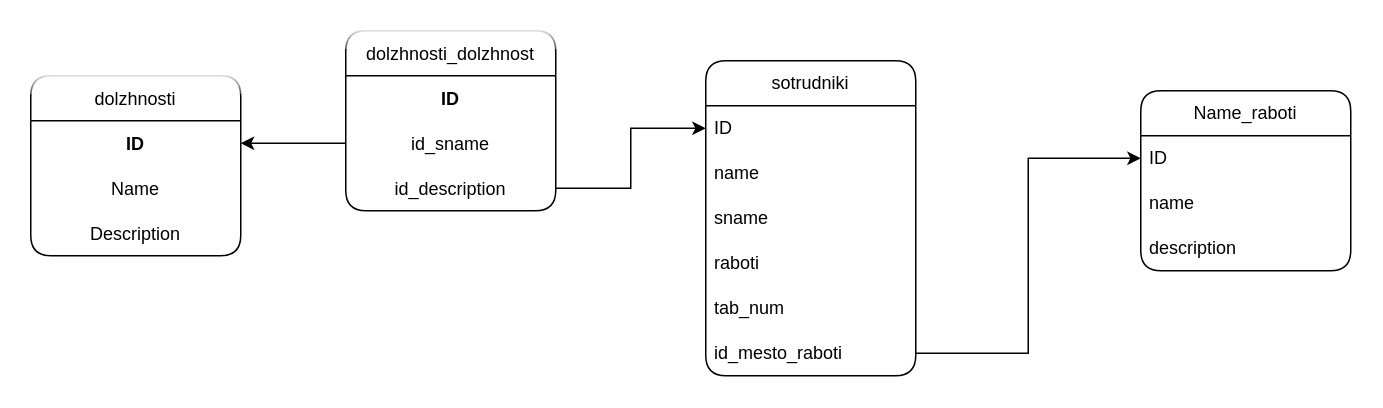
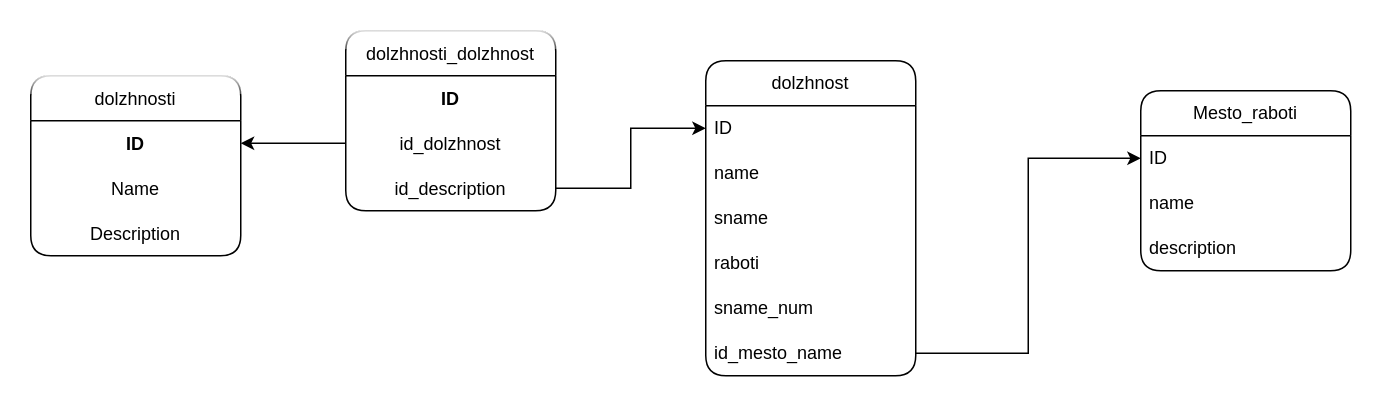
node "sotrudniki": label "sotrudniki" -> "dolzhnost"
node "Name_raboti": label "Name_raboti" -> "Mesto_raboti"
node "id_sname": label "id_sname" -> "id_dolzhnost"
node "tab_num": label "tab_num" -> "sname_num"
node "id_mesto_raboti": label "id_mesto_raboti" -> "id_mesto_name"
